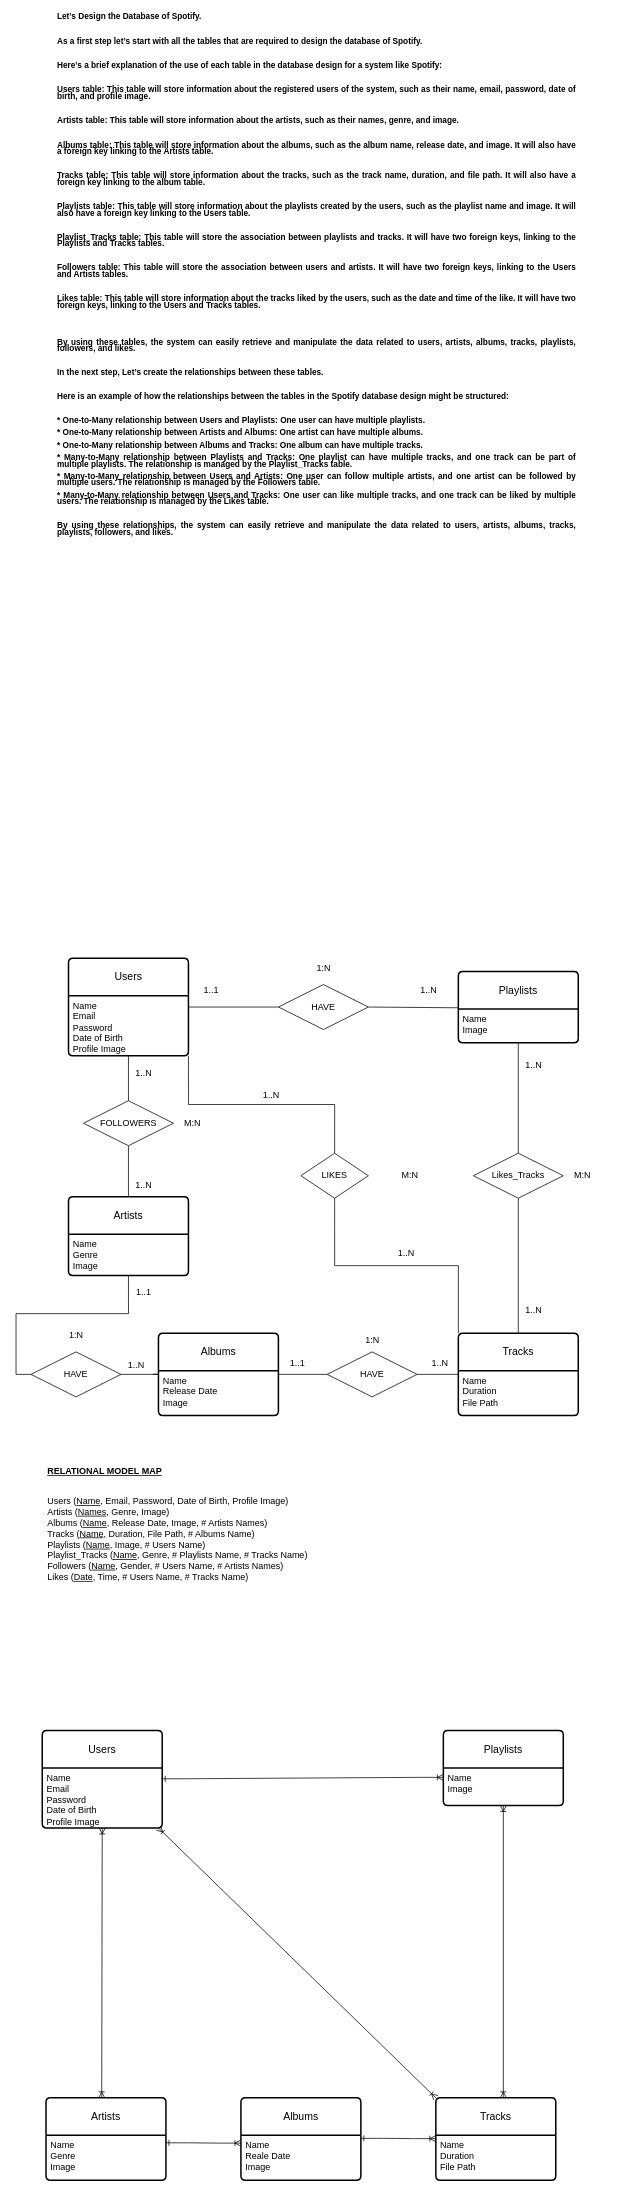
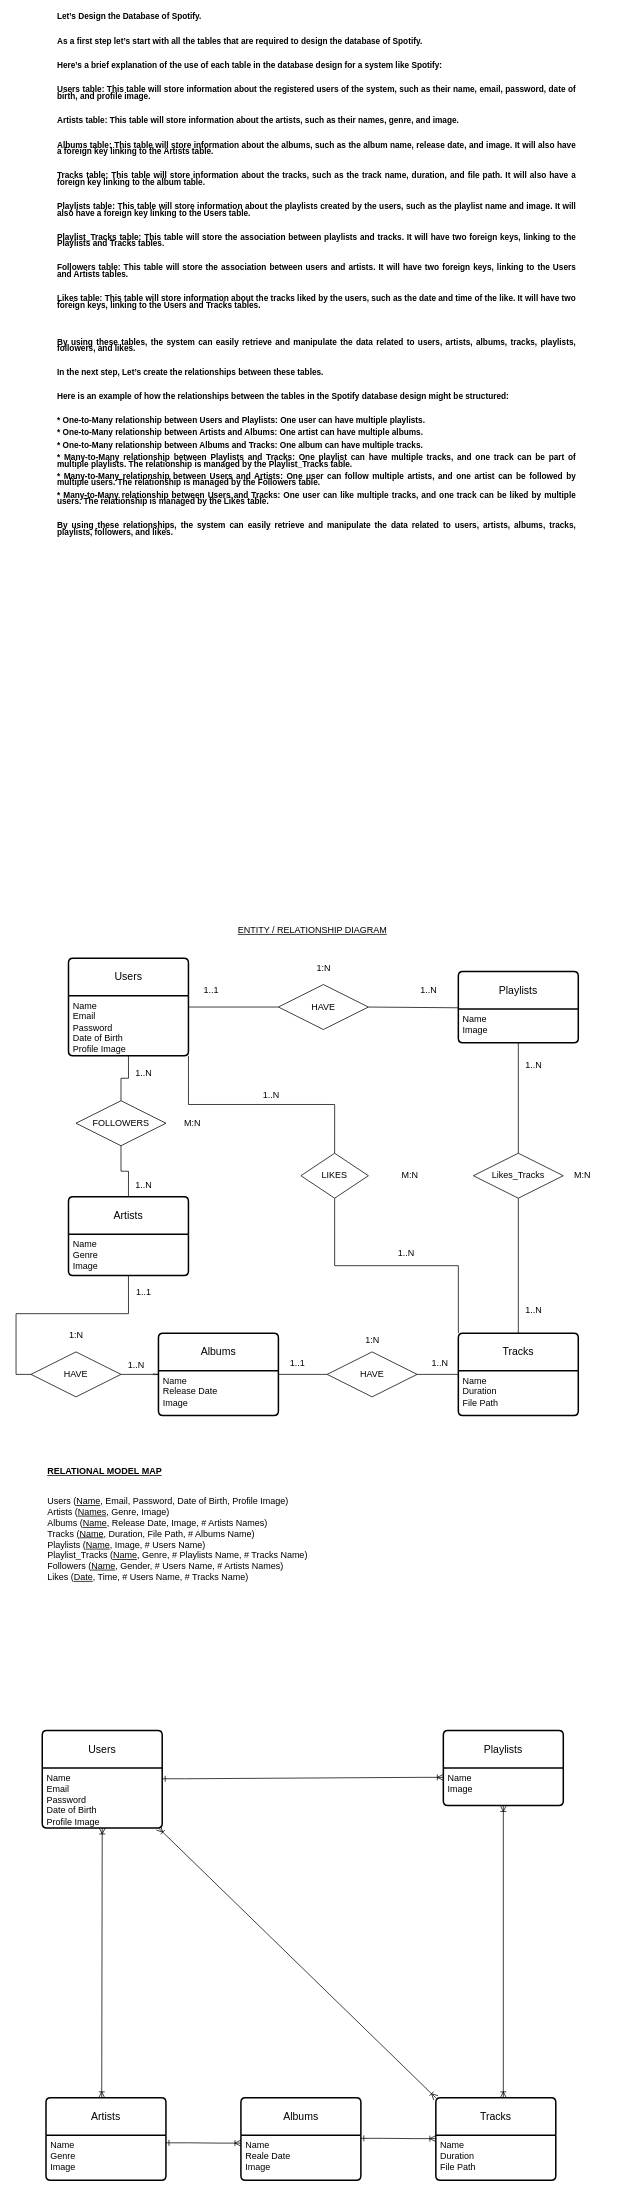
node "ENTITY / RELATIONSHIP DIAGRAM": added
node "FOLLOWERS": moved (129, 1123) -> (121, 1123)
